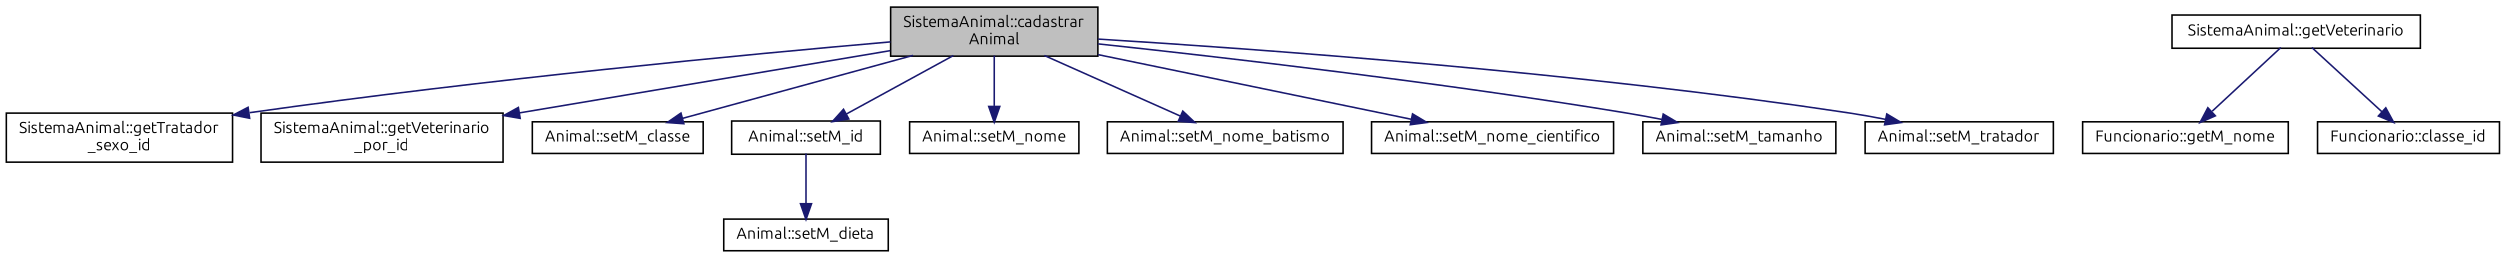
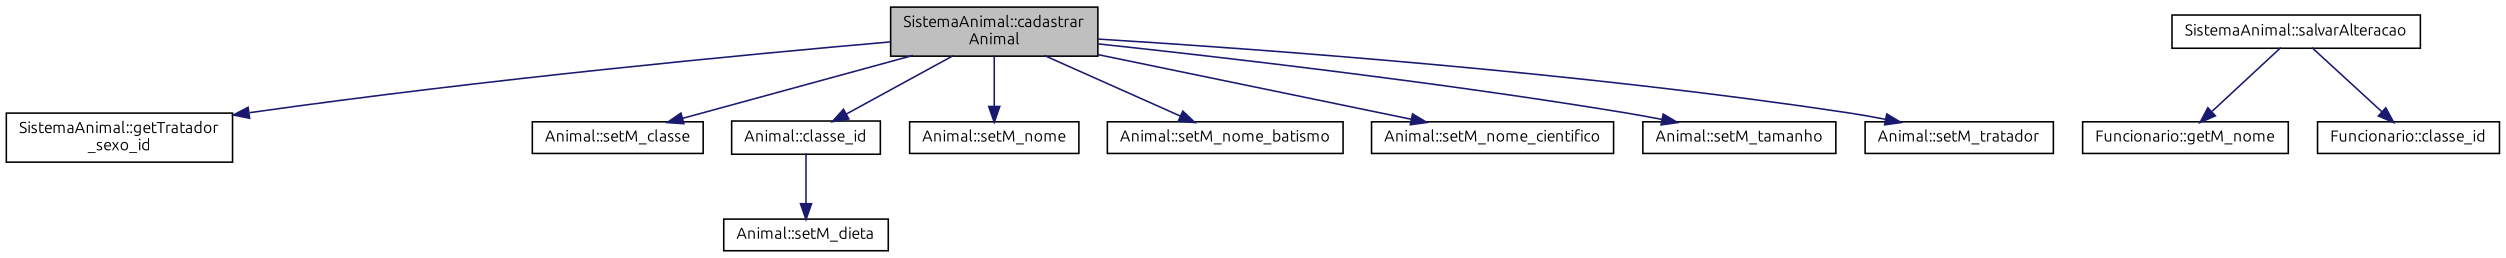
node "SistemaAnimal::getVeterinario": label "SistemaAnimal::getVeterinario" -> "SistemaAnimal::salvarAlteracao"
node "SistemaAnimal::getVeterinario _por_id": removed
node "Animal::setM_id": label "Animal::setM_id" -> "Animal::classe_id"
